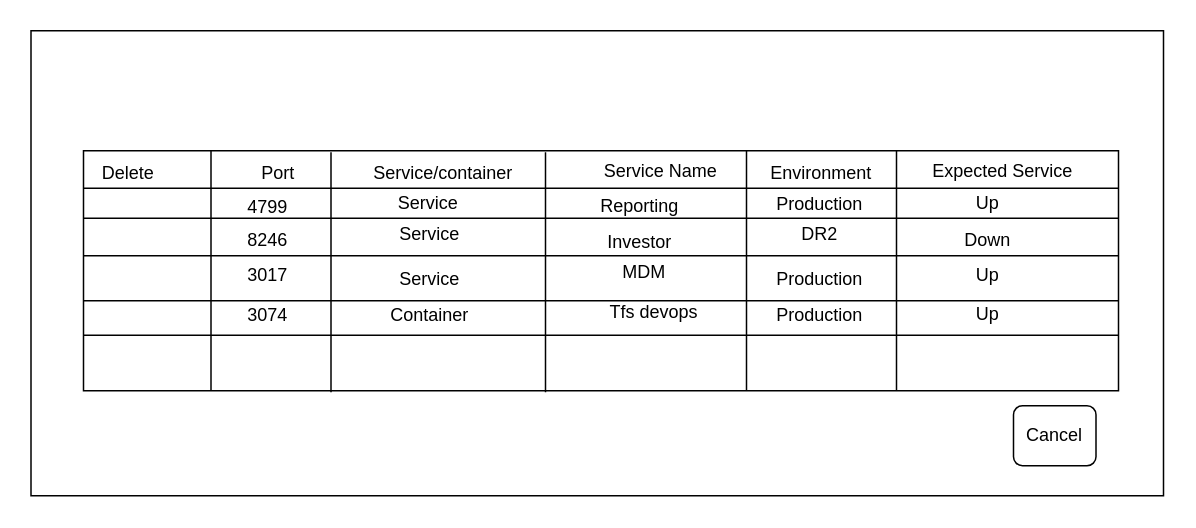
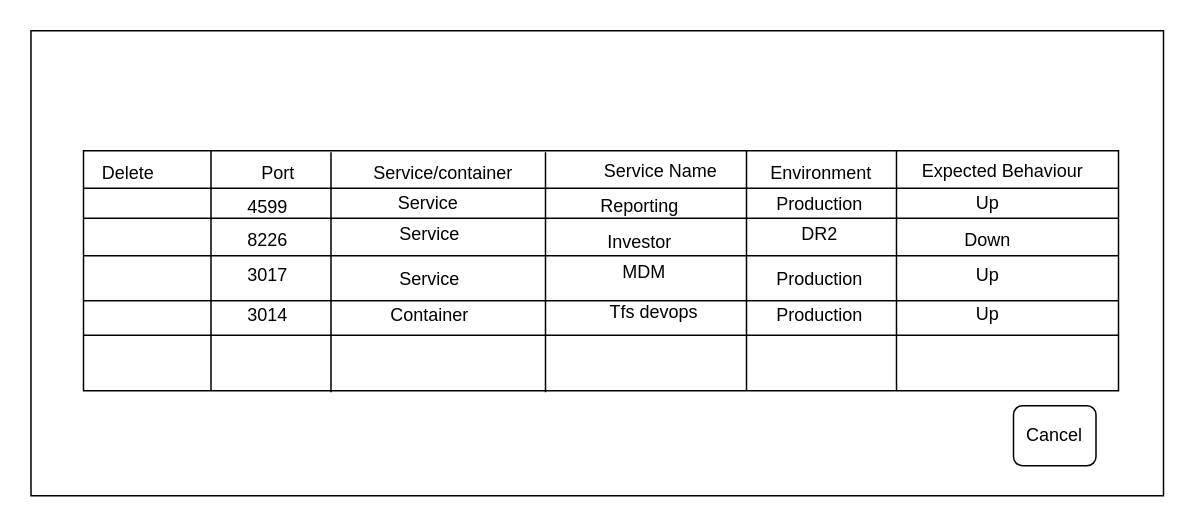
node "Expected Service": label "Expected Service" -> "Expected Behaviour"
node "4799": label "4799" -> "4599"
node "8246": label "8246" -> "8226"
node "3074": label "3074" -> "3014"
